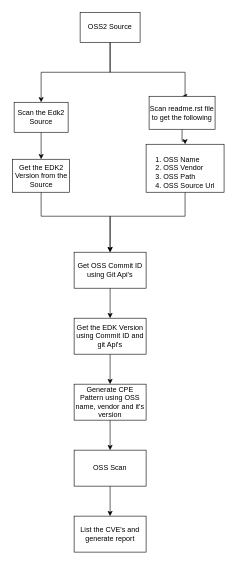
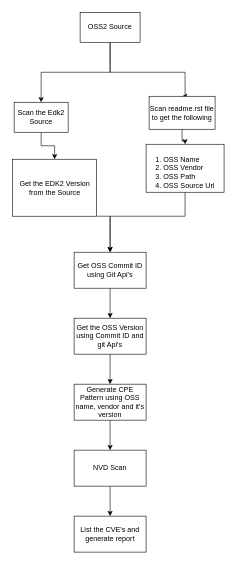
node "Get the EDK2 Version from the Source": size 57x33 -> 84x57
node "Get the EDK Version using Commit ID and git Api's": label "Get the EDK Version using Commit ID and git Api's" -> "Get the OSS Version using Commit ID and git Api's"
node "OSS Scan": label "OSS Scan" -> "NVD Scan"
